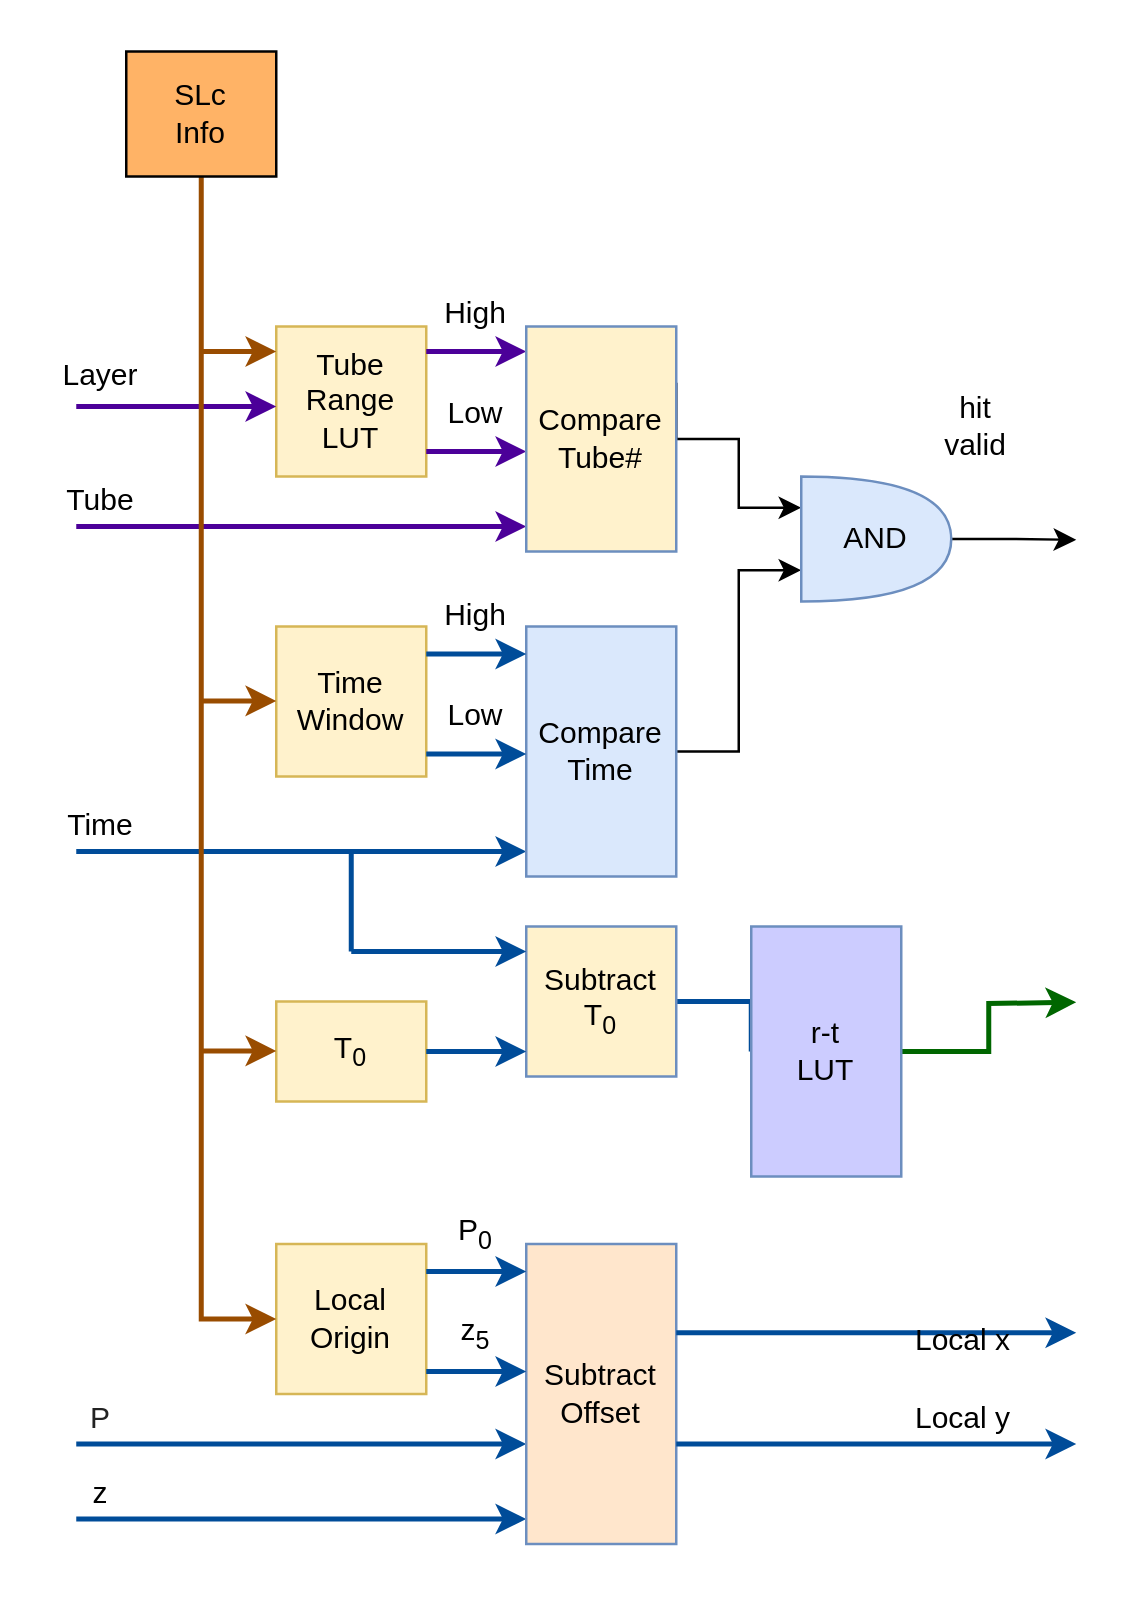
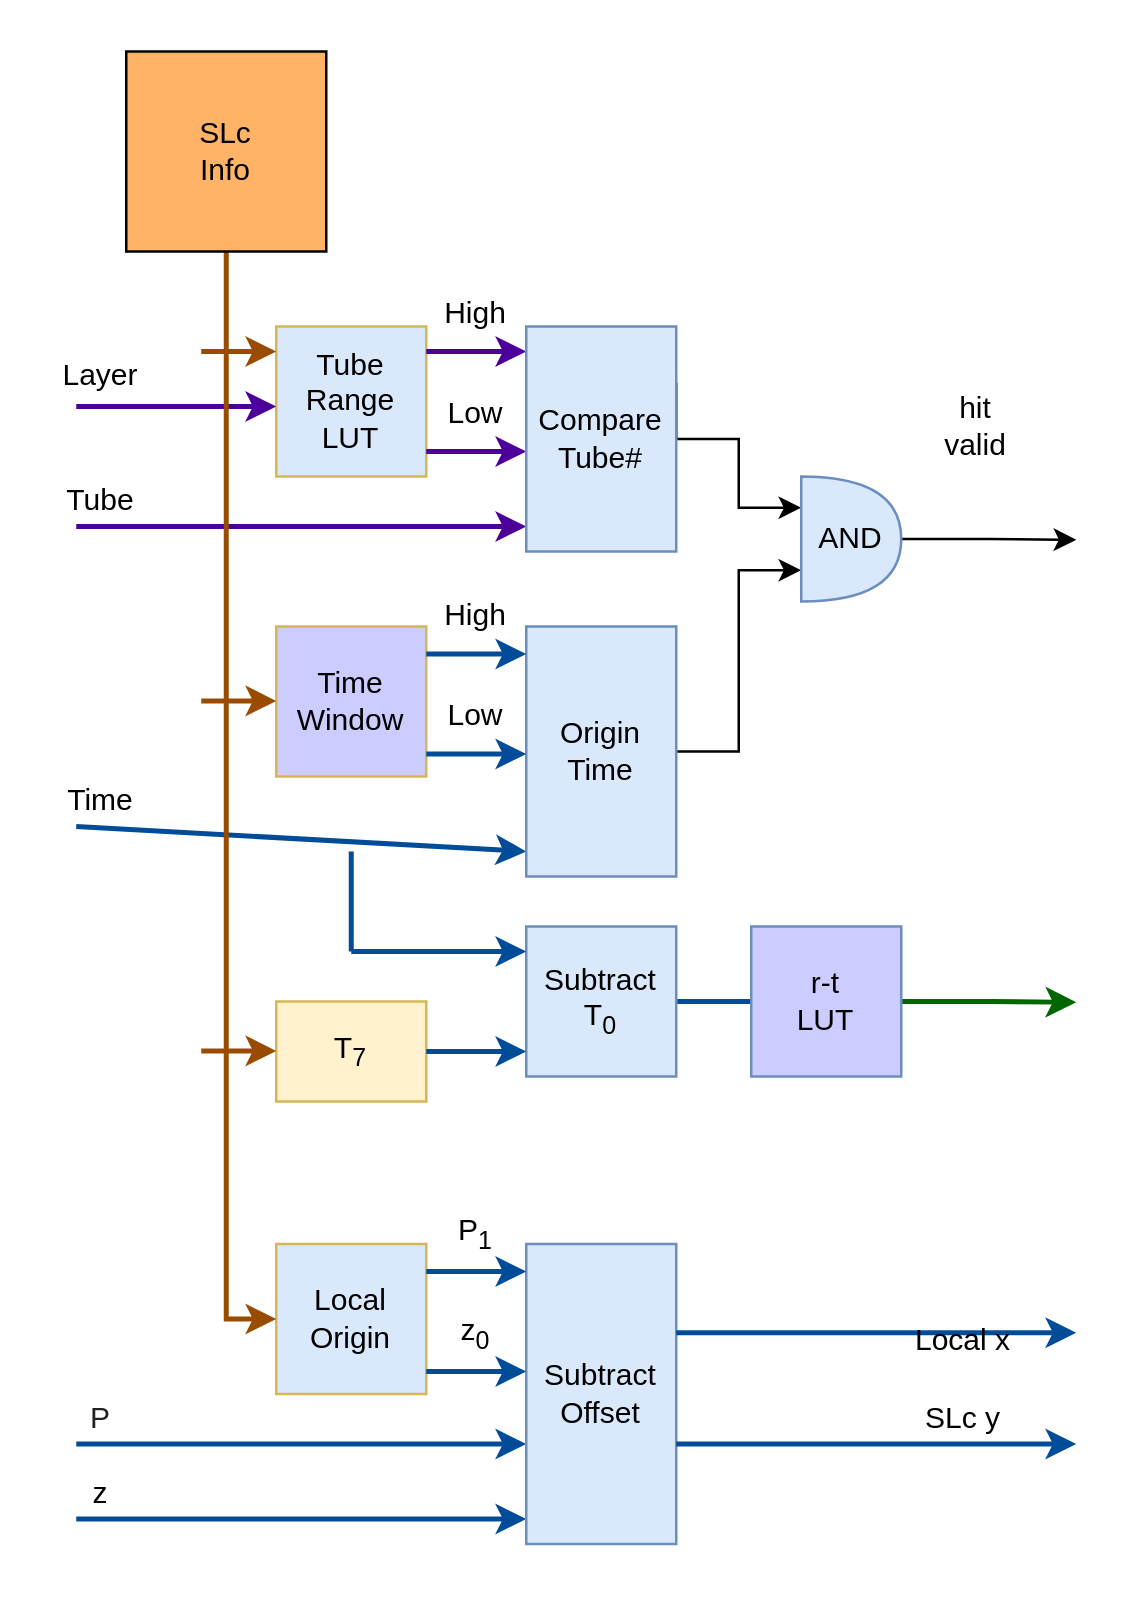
node "SLc Info": size 150x125 -> 200x200
node "Tube Range LUT": fillcolor #fff2cc -> #dae8fc
node "Compare Tube#": fillcolor #fff2cc -> #dae8fc
node "AND": size 150x125 -> 100x125
node "Time Window": fillcolor #fff2cc -> #ccccff
node "Compare Time": label "Compare Time" -> "Origin Time"
node "Time": moved (101, 826) -> (101, 801)
node "Subtract T0": fillcolor #fff2cc -> #dae8fc
node "T0": label "T0" -> "T7"
node "r-t LUT": size 150x250 -> 150x150
node "P0": label "P0" -> "P1"
node "Local Origin": fillcolor #fff2cc -> #dae8fc
node "z5": label "z5" -> "z0"
node "Subtract Offset": fillcolor #ffe6cc -> #dae8fc
node "Local y": label "Local y" -> "SLc y"
